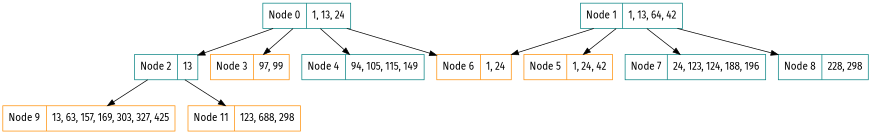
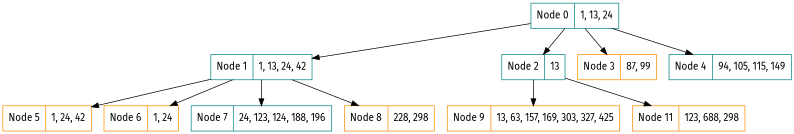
node "Node 1": text "1, 13, 64, 42" -> "1, 13, 24, 42"
edge "Node 0" -> "Node 6": now "Node 0" -> "Node 1"
node "Node 3": text "97, 99" -> "87, 99"
node "Node 8": color teal -> darkorange
